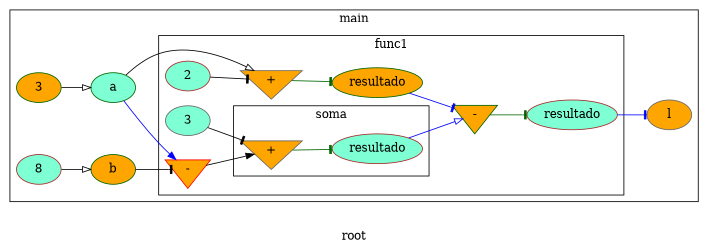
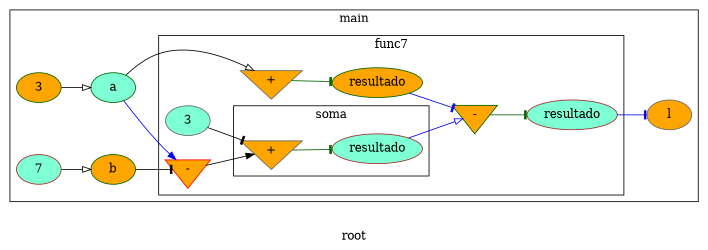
cluster "func1": label "func1" -> "func7"
node "2": removed
node "8": label "8" -> "7"
